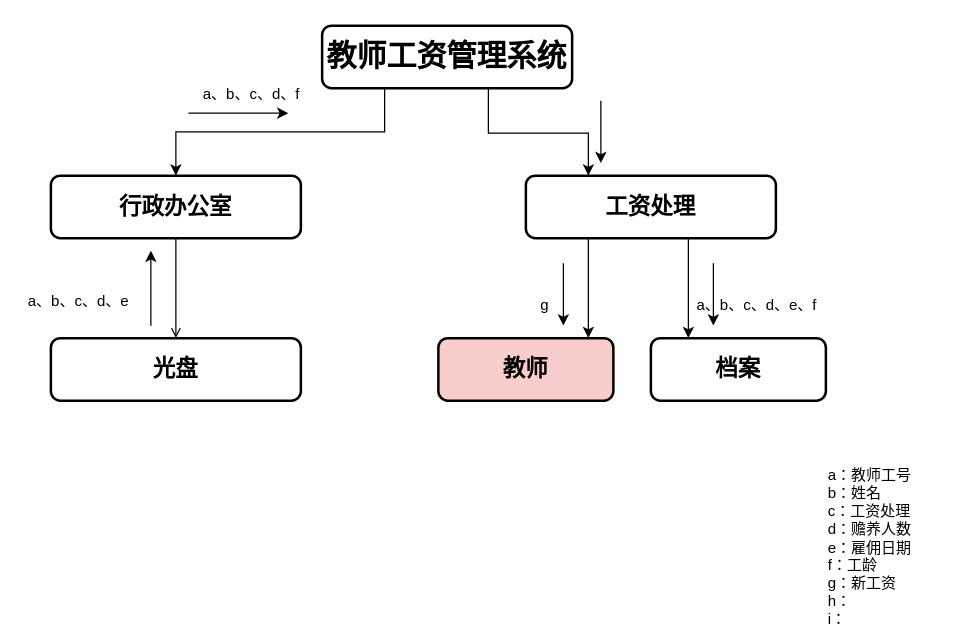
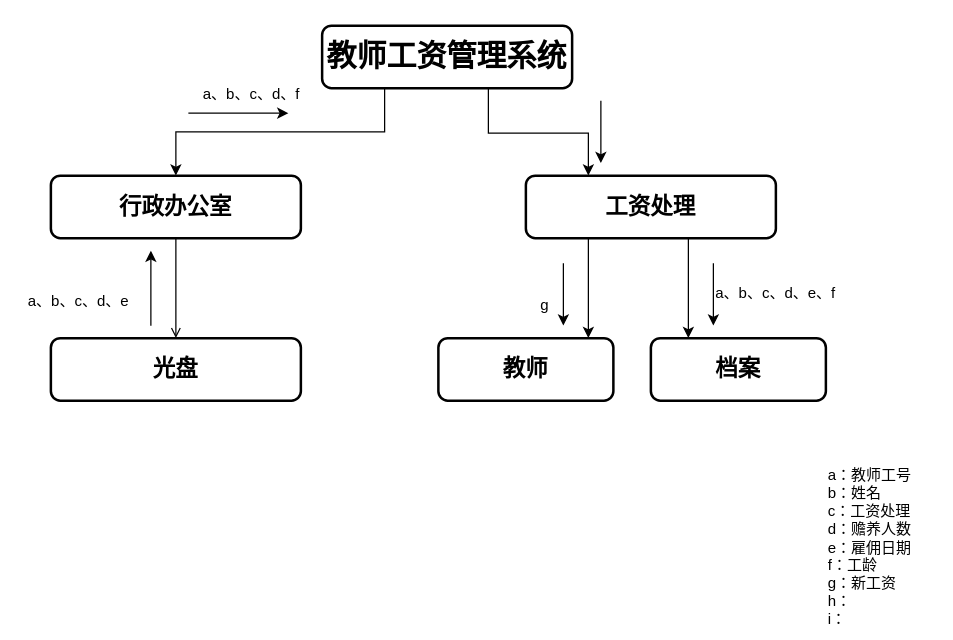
node "a、b、c、d、e、f": moved (763, 306) -> (782, 293)
node "教师": fillcolor #f8cecc -> #ffffff
